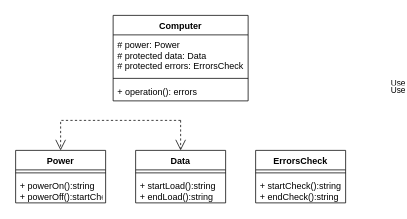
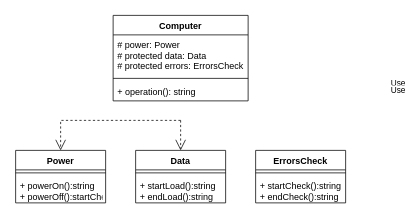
node "+ operation(): errors": label "+ operation(): errors" -> "+ operation(): string"
